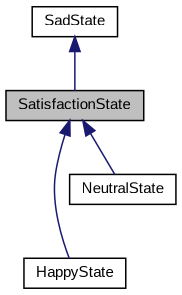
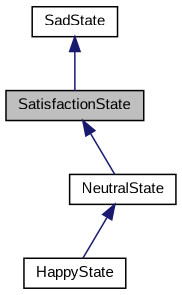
edge "HappyState" -> "SatisfactionState": now "HappyState" -> "NeutralState"
